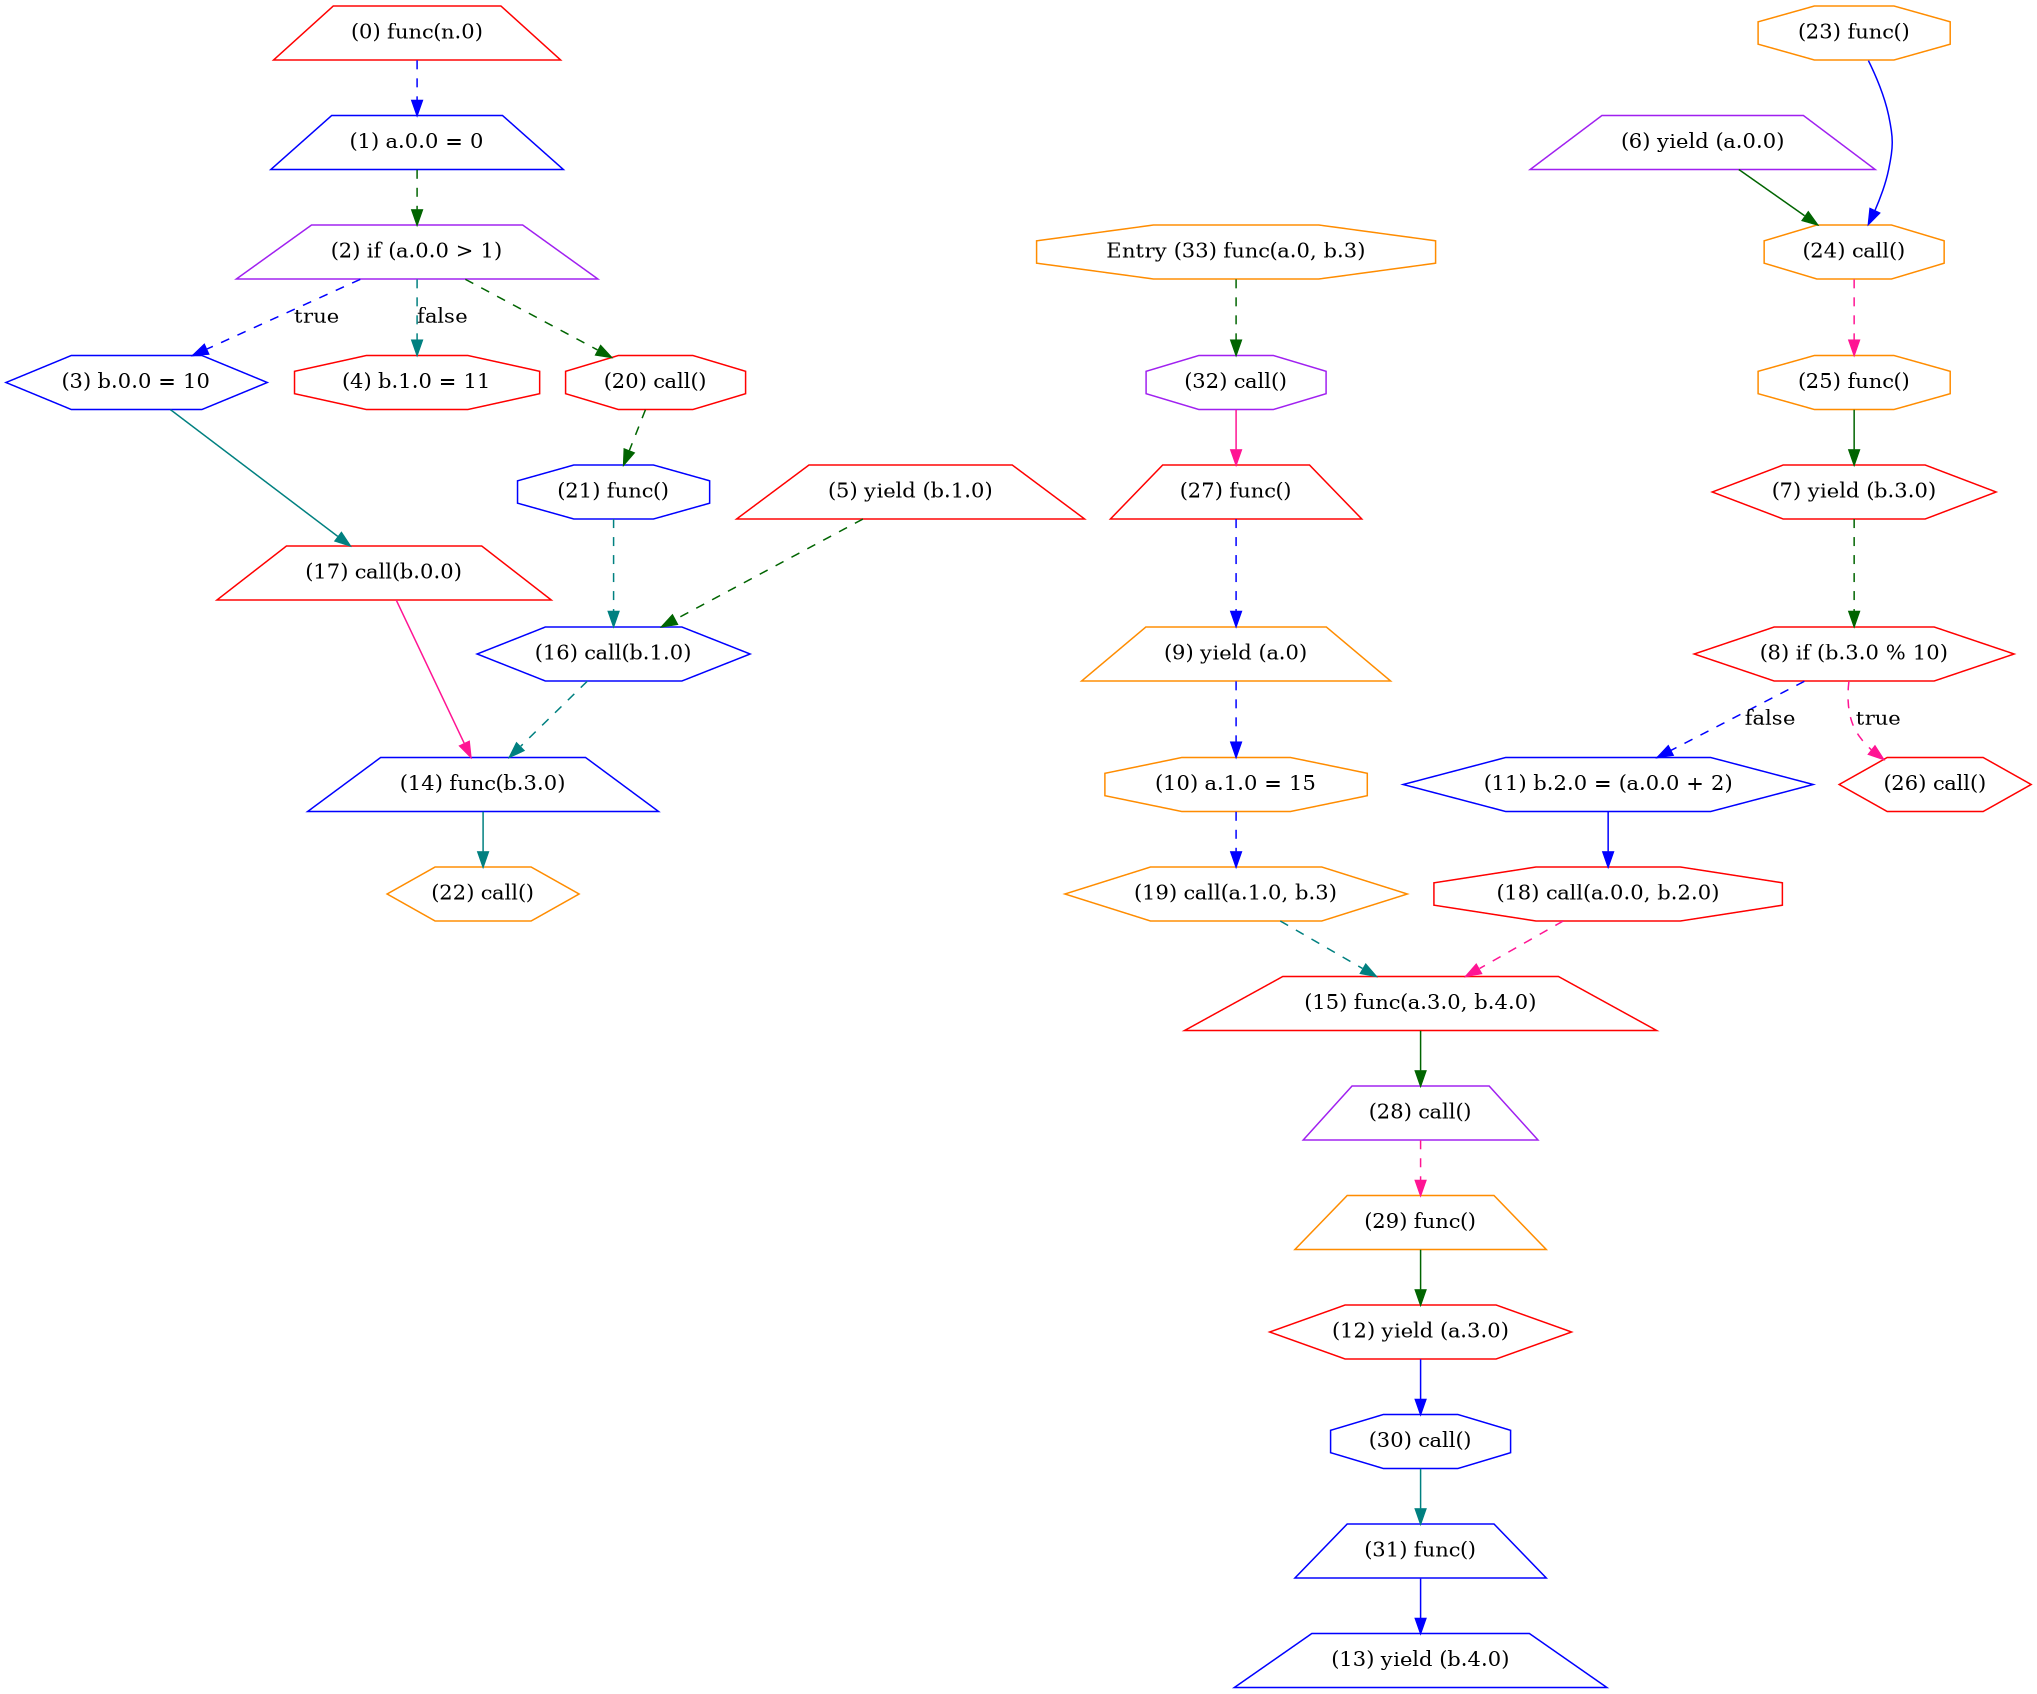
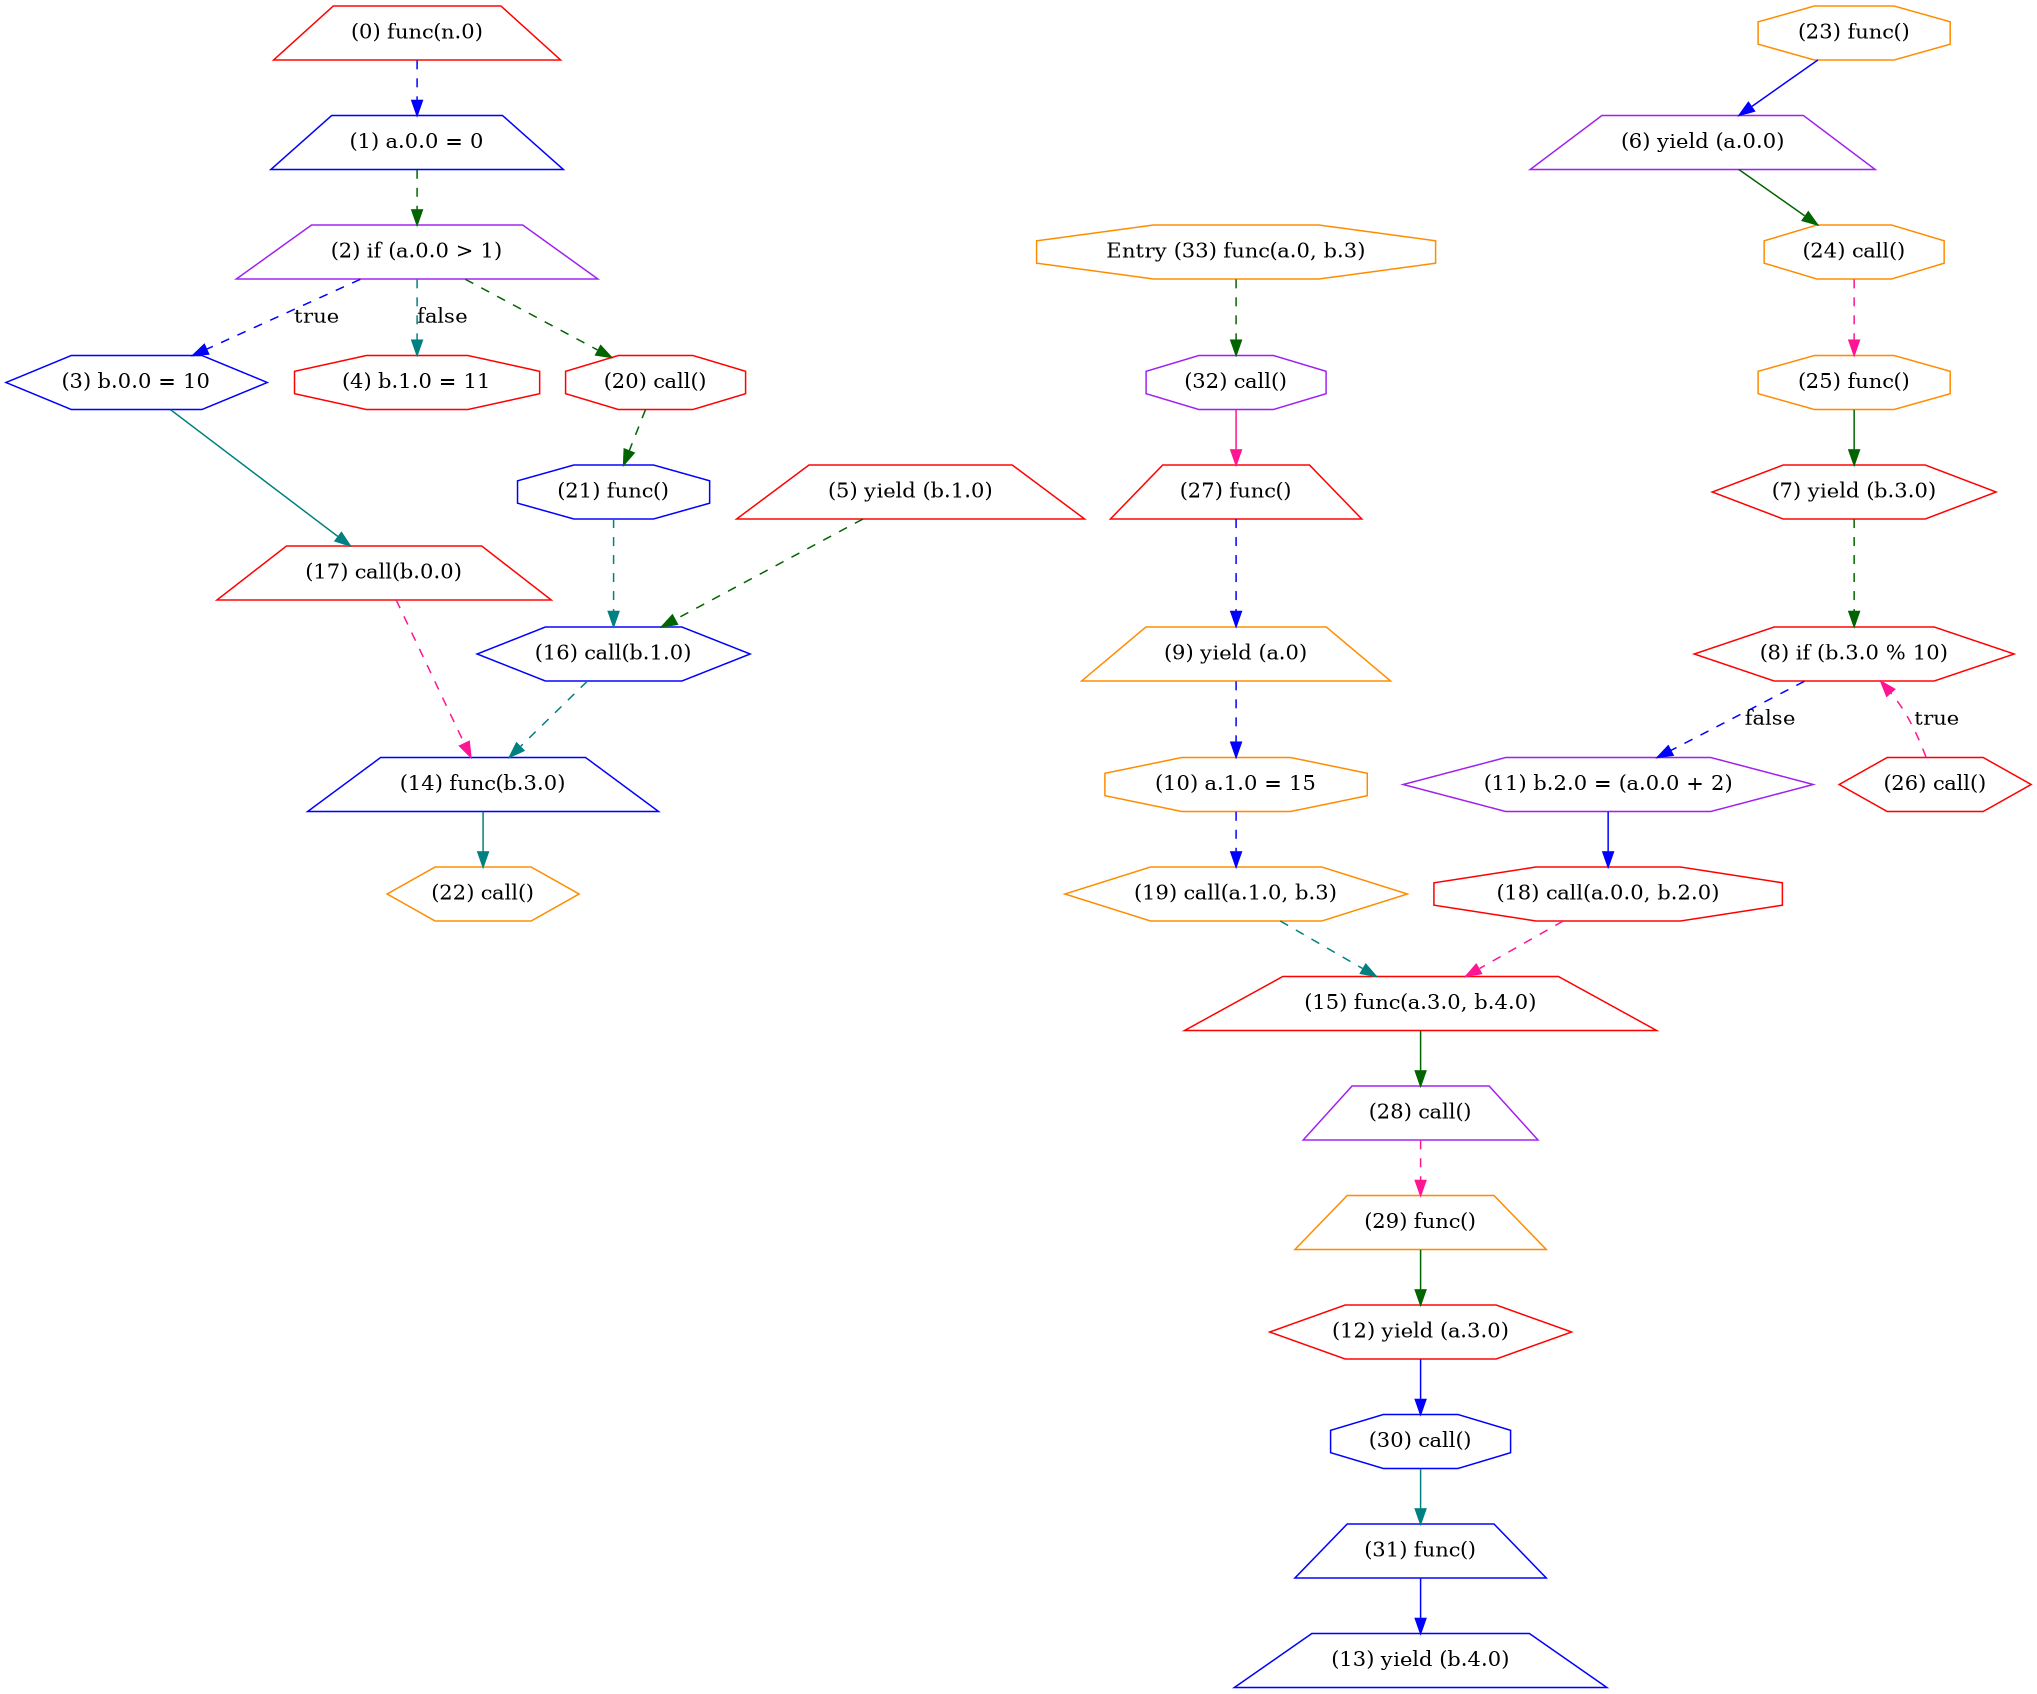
edge "(23) func()" -> "(24) call()": now "(23) func()" -> "(6) yield (a.0.0)"
edge "(17) call(b.0.0)" -> "(14) func(b.3.0)": style solid -> dashed
edge "(8) if (b.3.0 % 10)" -> "(26) call()": reversed
node "(11) b.2.0 = (a.0.0 + 2)": color blue -> purple
